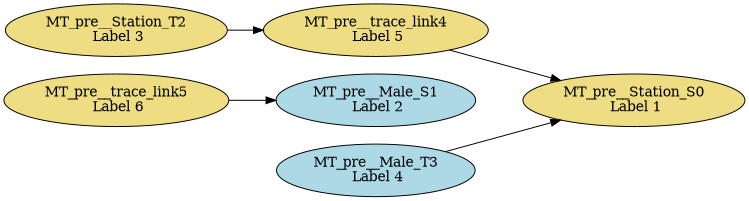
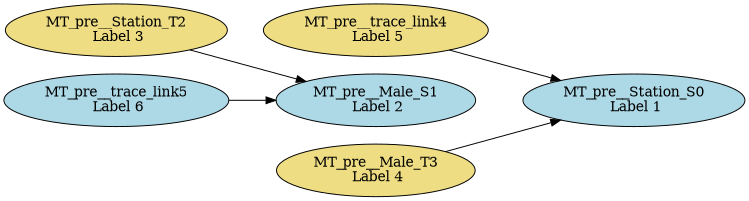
edge "MT_pre__Station_T2 Label 3" -> "MT_pre__trace_link4 Label 5": now "MT_pre__Station_T2 Label 3" -> "MT_pre__Male_S1 Label 2"
node "MT_pre__trace_link5 Label 6": fillcolor lightgoldenrod -> lightblue
node "MT_pre__Station_S0 Label 1": fillcolor lightgoldenrod -> lightblue
node "MT_pre__Male_T3 Label 4": fillcolor lightblue -> lightgoldenrod
